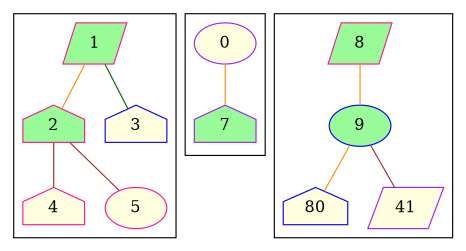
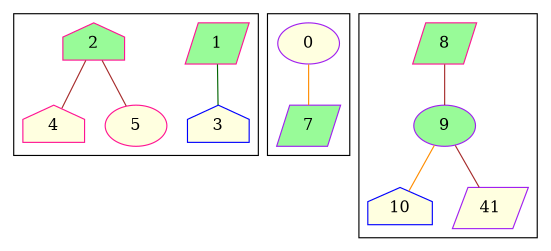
edge "8" -- "9": color darkorange -> brown
edge "1" -- "2": removed
node "7": shape house -> parallelogram
node "9": color blue -> purple
node "80": label "80" -> "10"
